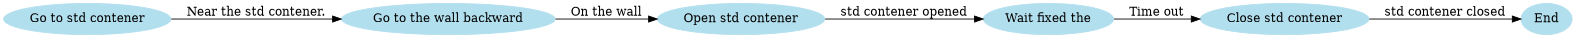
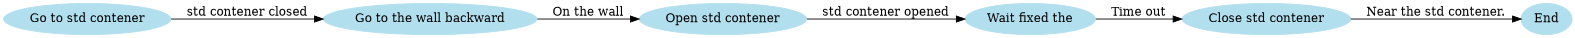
edge "Go to std contener" -> "Go to the wall backward": label "Near the std contener." -> "std contener closed"
edge "Close std contener" -> "End": label "std contener closed" -> "Near the std contener."
